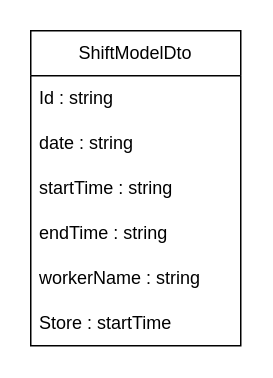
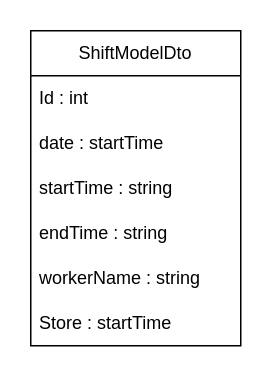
node "Id : string": label "Id : string" -> "Id : int"
node "date : string": label "date : string" -> "date : startTime"
